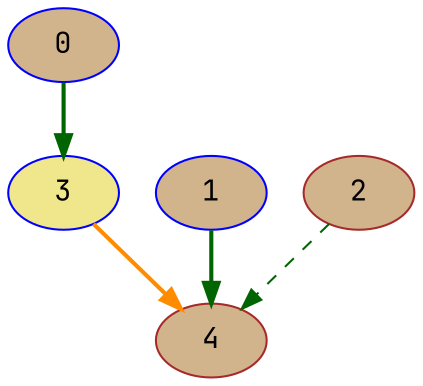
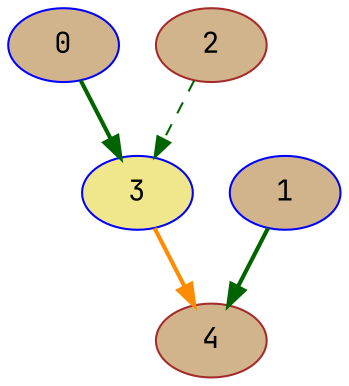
edge "2" -> "4": now "2" -> "3"
